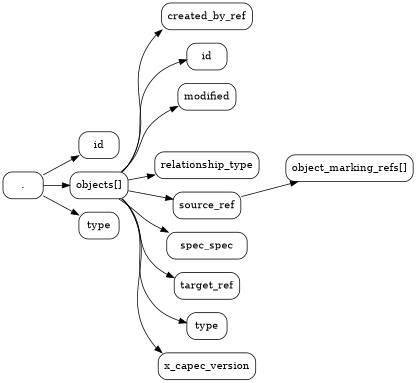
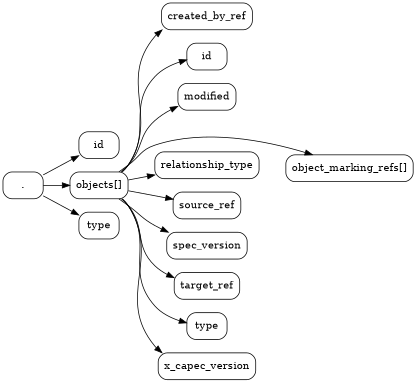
edge "source_ref" -> "object_marking_refs[]": now "objects[]" -> "object_marking_refs[]"
node "spec_spec": label "spec_spec" -> "spec_version"
